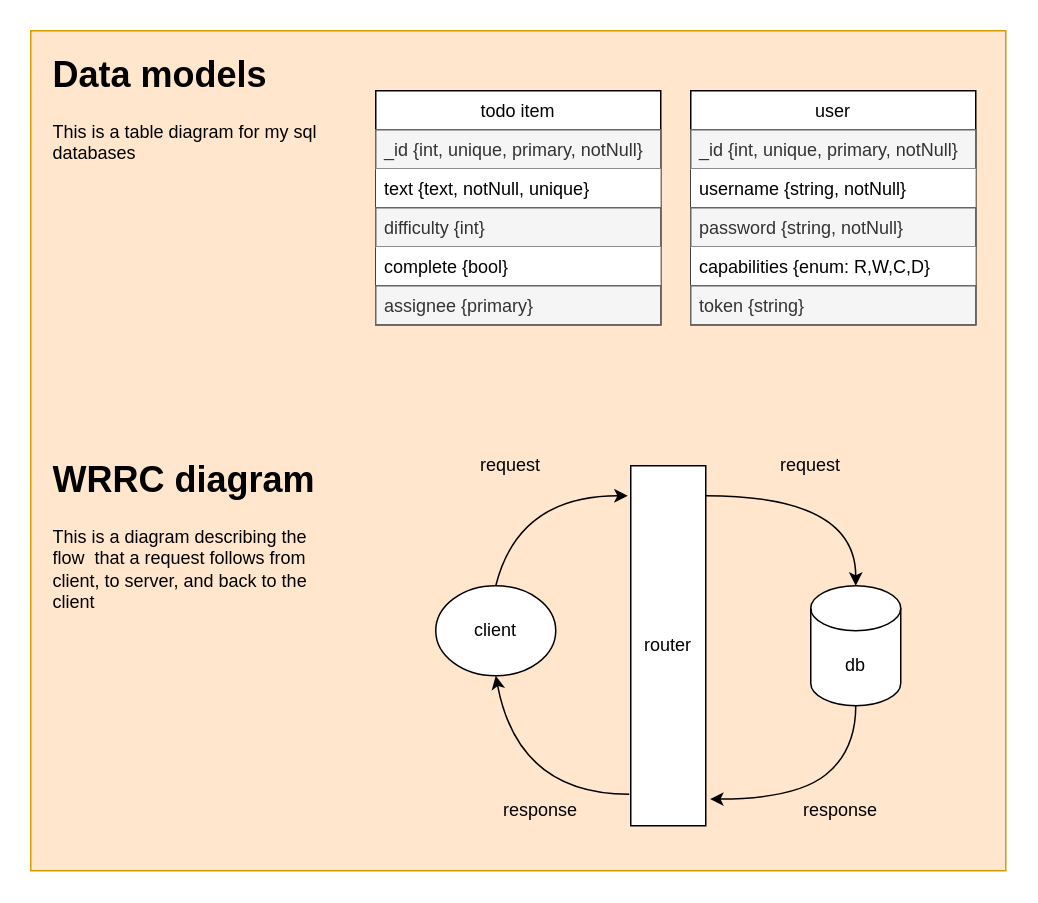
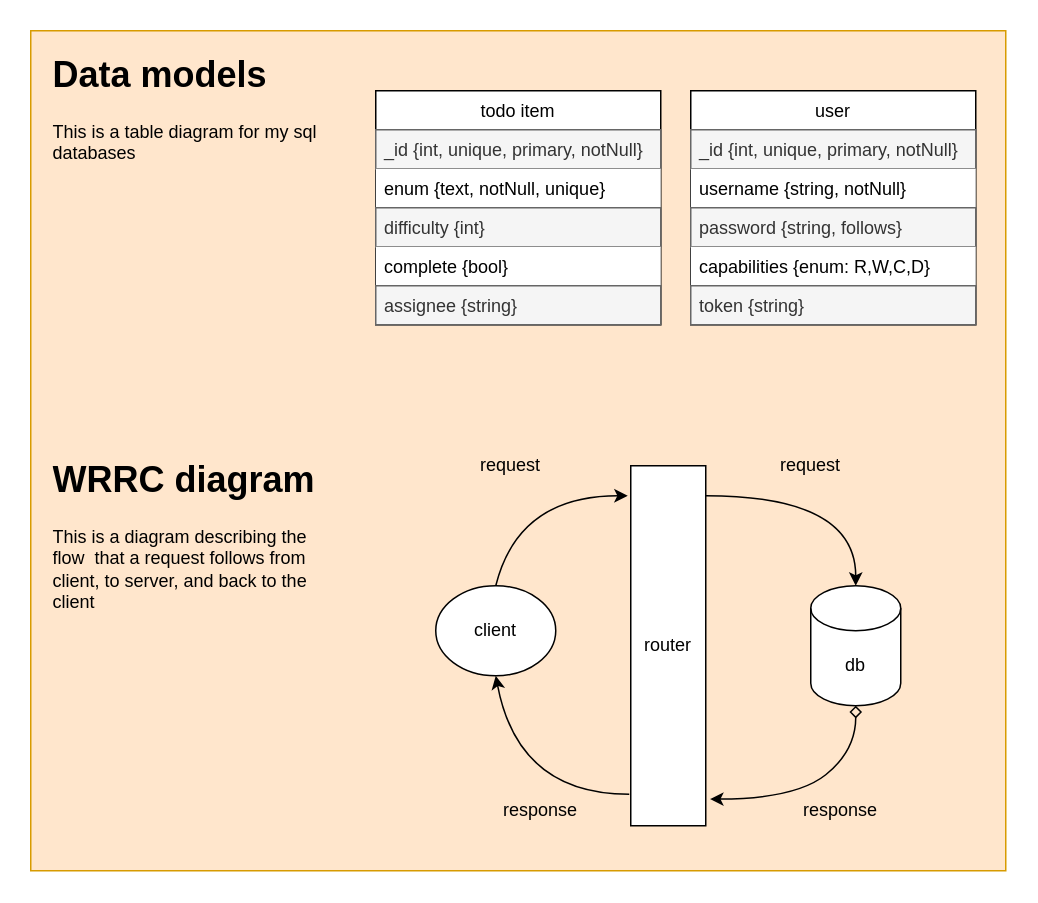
node "text {text, notNull, unique}": label "text {text, notNull, unique}" -> "enum {text, notNull, unique}"
node "password {string, notNull}": label "password {string, notNull}" -> "password {string, follows}"
node "assignee {primary}": label "assignee {primary}" -> "assignee {string}"
edge "db" -> "router": arrowhead none -> diamond
